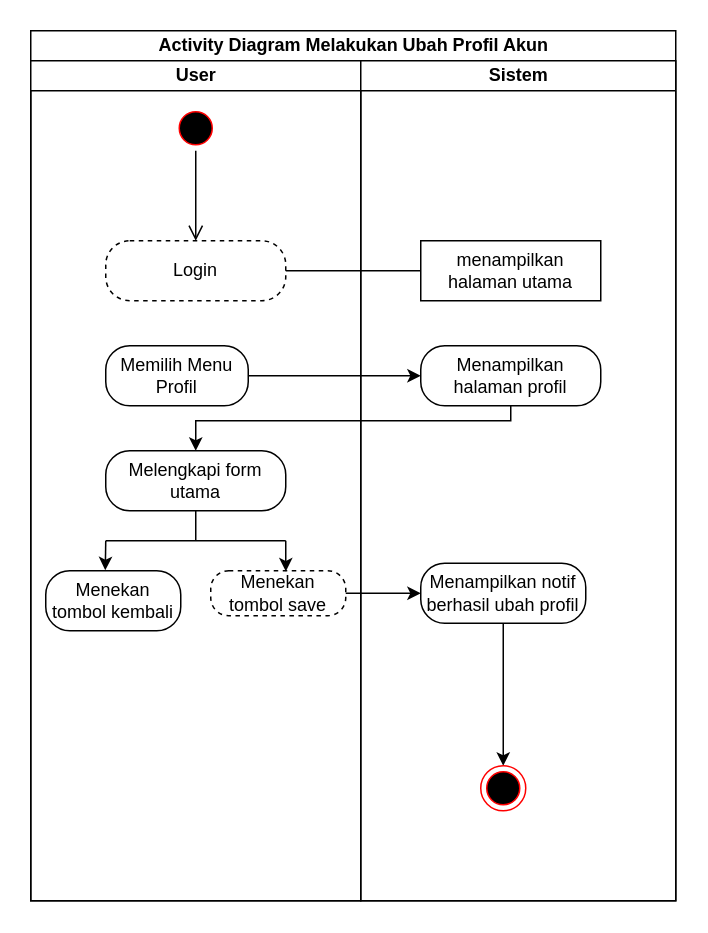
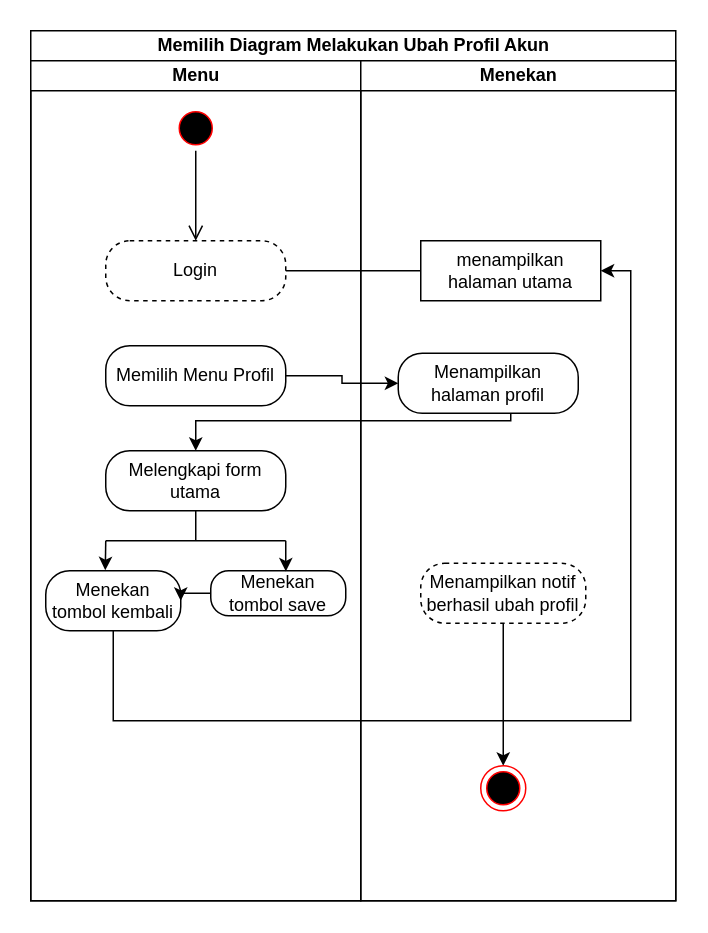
node "Activity Diagram Melakukan Ubah Profil Akun": label "Activity Diagram Melakukan Ubah Profil Akun" -> "Memilih Diagram Melakukan Ubah Profil Akun"
node "User": label "User" -> "Menu"
node "Sistem": label "Sistem" -> "Menekan"
node "Memilih Menu Profil": size 143x60 -> 180x60
node "Menampilkan halaman profil": moved (511, 376) -> (488, 383)
node "Menekan tombol save": style dashed -> solid
edge "Menekan tombol save" -> "Menampilkan notif berhasil ubah profil": now "Menekan tombol save" -> "Menekan tombol kembali"
node "Menampilkan notif berhasil ubah profil": style solid -> dashed
edge "Menekan tombol kembali" -> "menampilkan halaman utama": added
